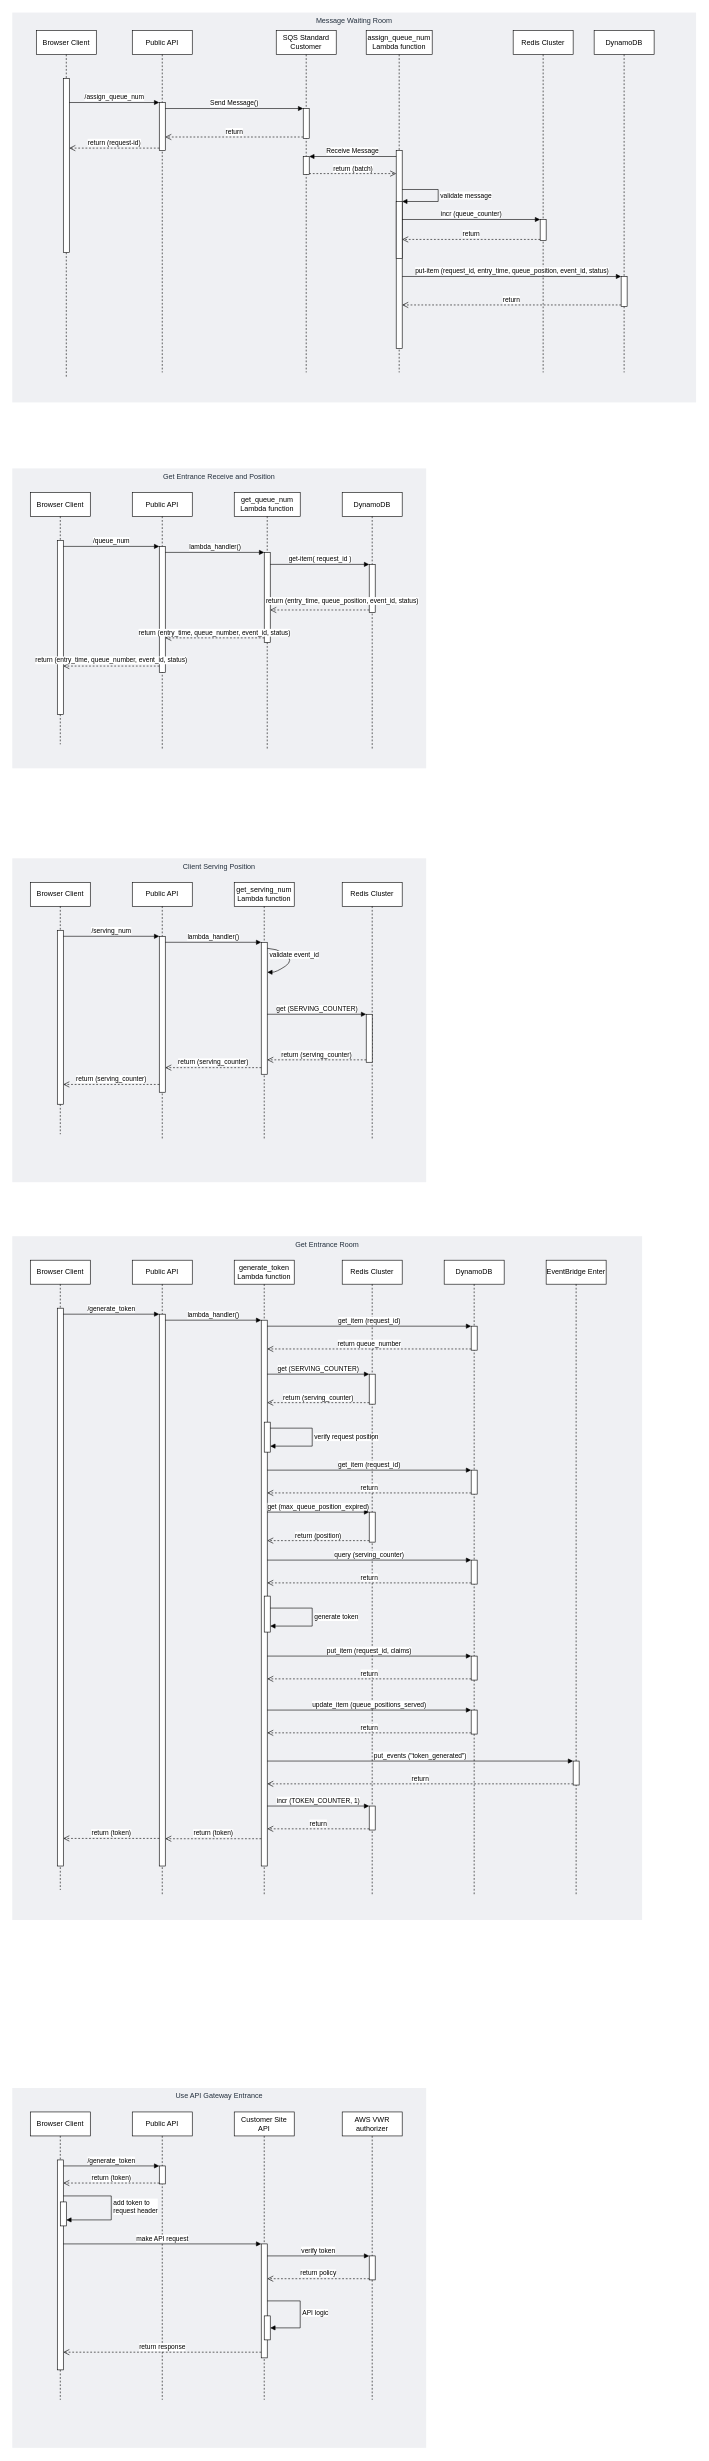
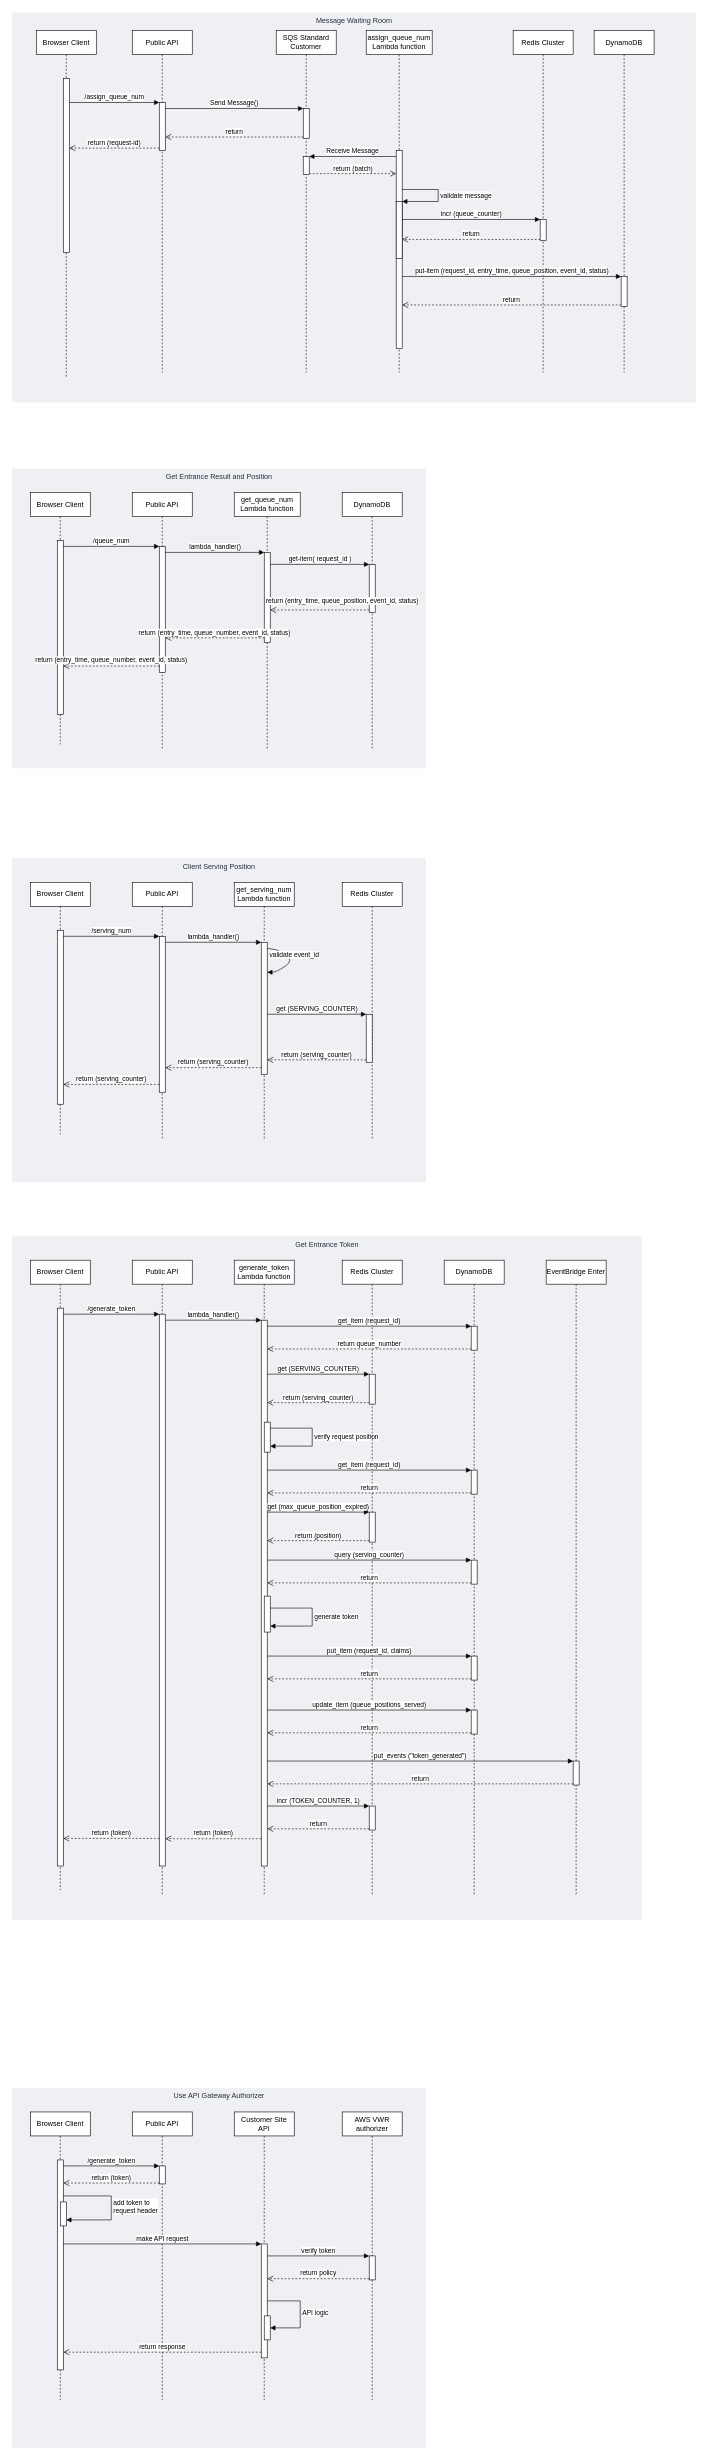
node "Get Entrance Receive and Position": label "Get Entrance Receive and Position" -> "Get Entrance Result and Position"
node "Get Entrance Room": label "Get Entrance Room" -> "Get Entrance Token"
node "Use API Gateway Entrance": label "Use API Gateway Entrance" -> "Use API Gateway Authorizer"
